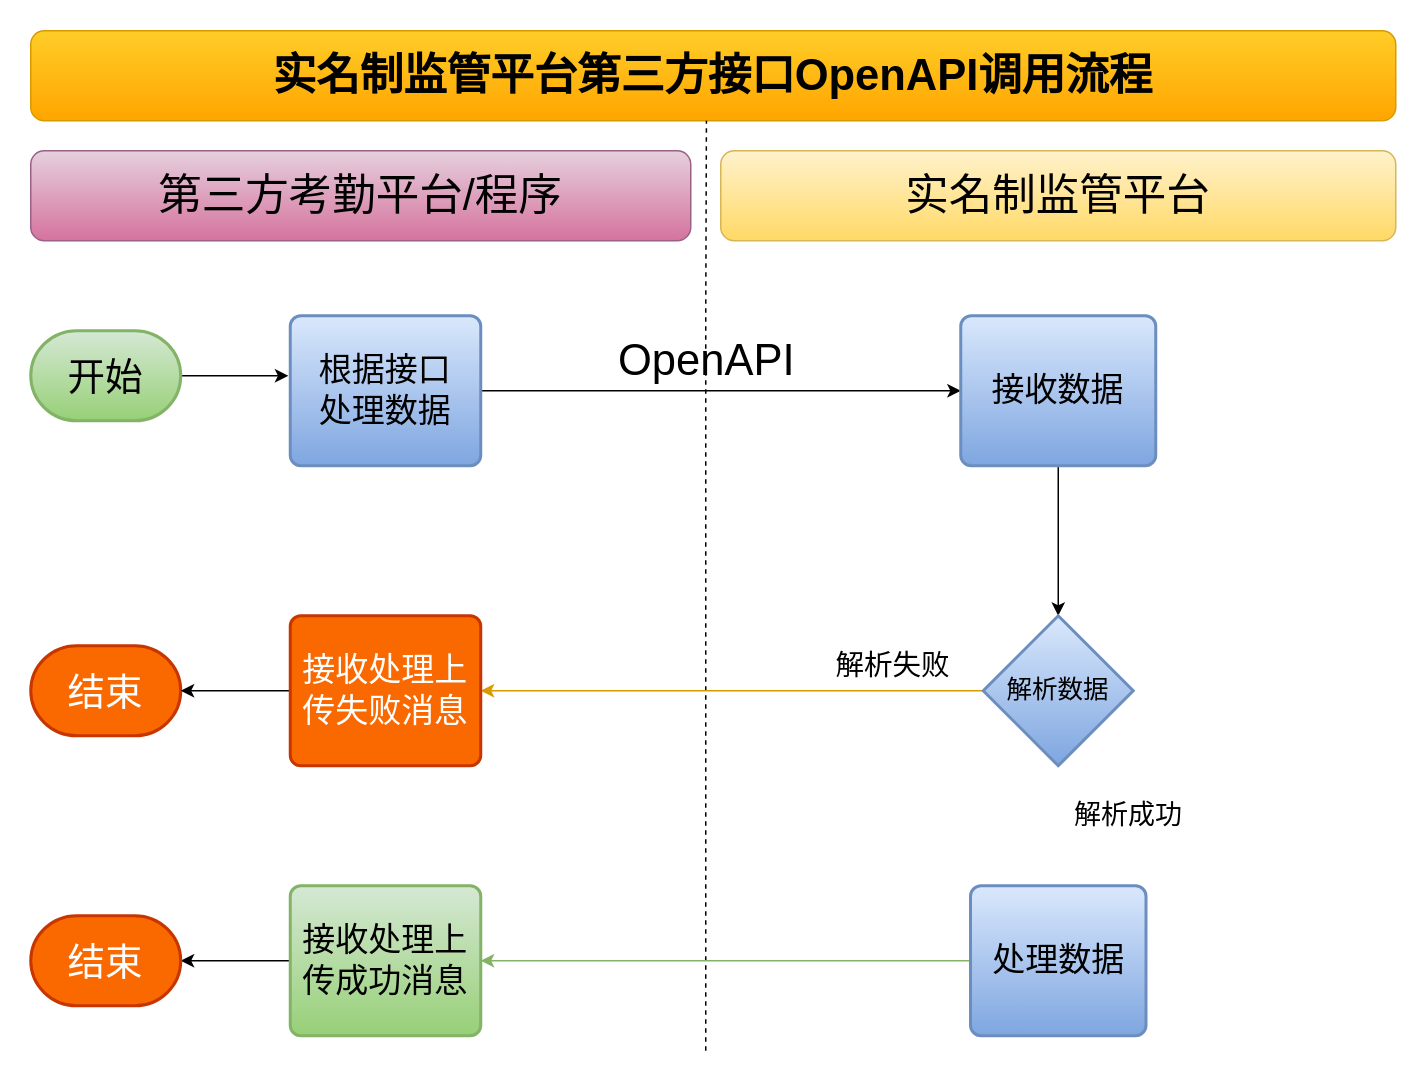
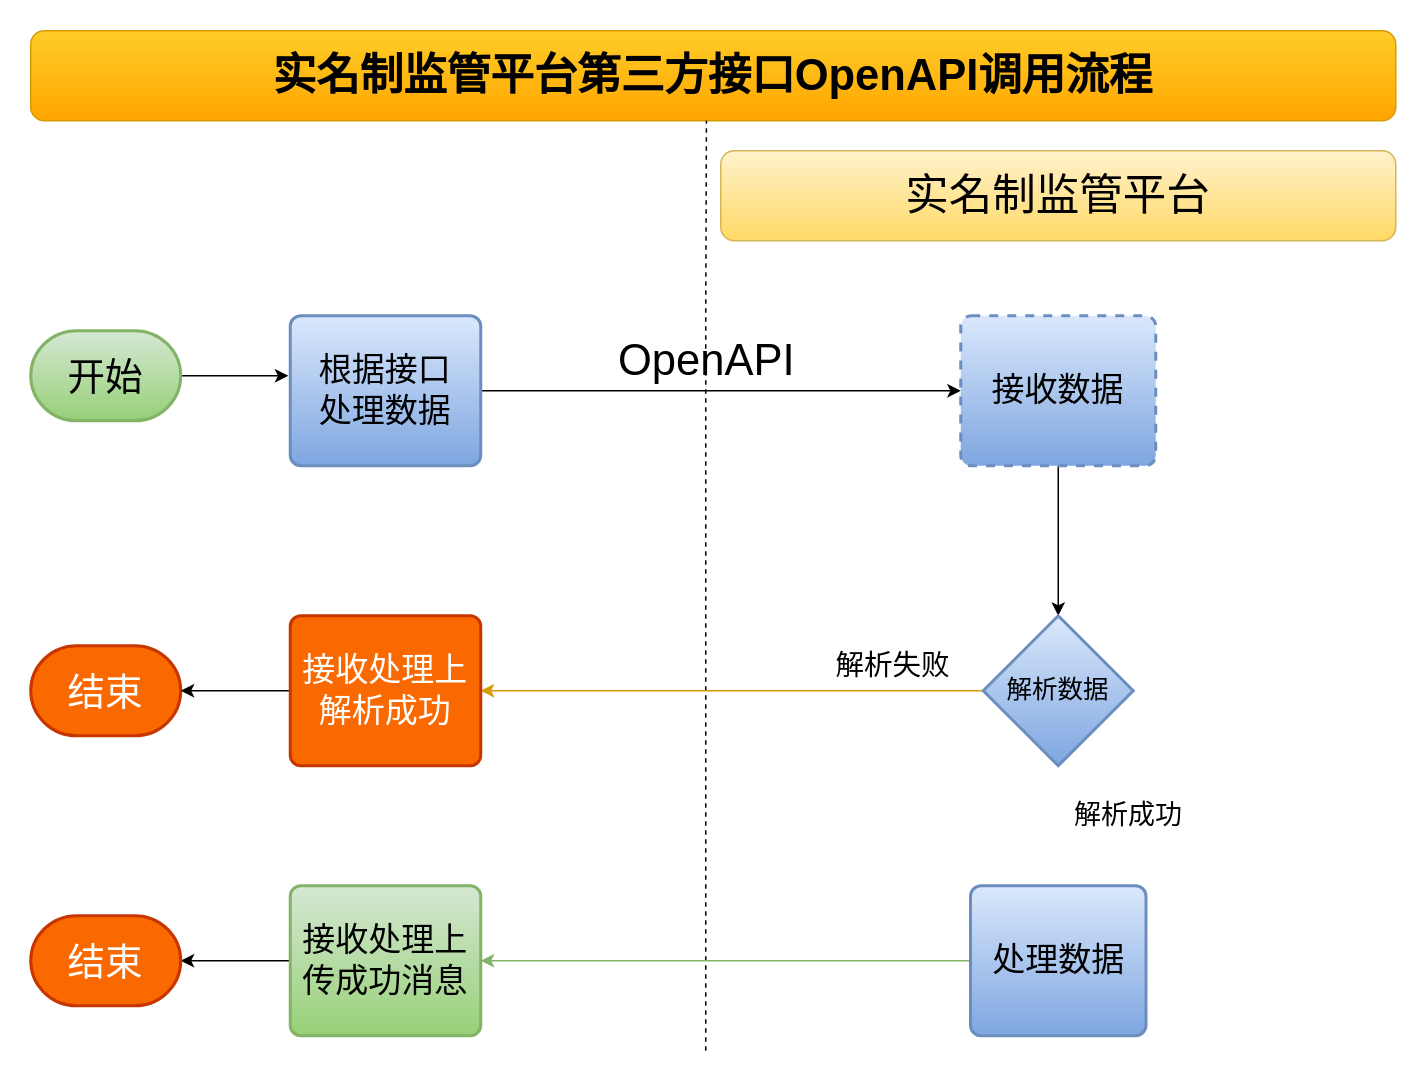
node "第三方考勤平台/程序": removed
node "接收数据": style solid -> dashed
node "接收处理上传失败消息": label "接收处理上传失败消息" -> "接收处理上解析成功"
